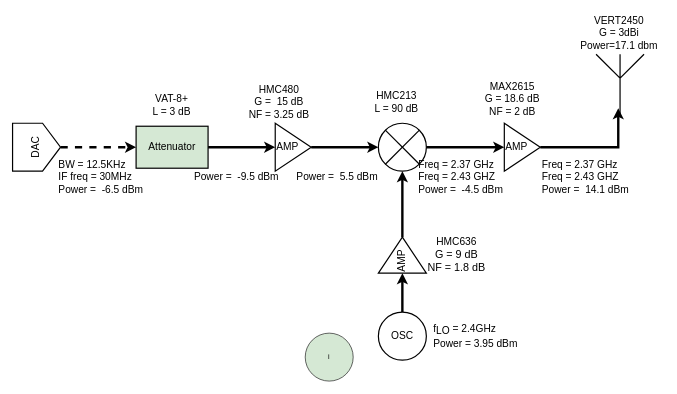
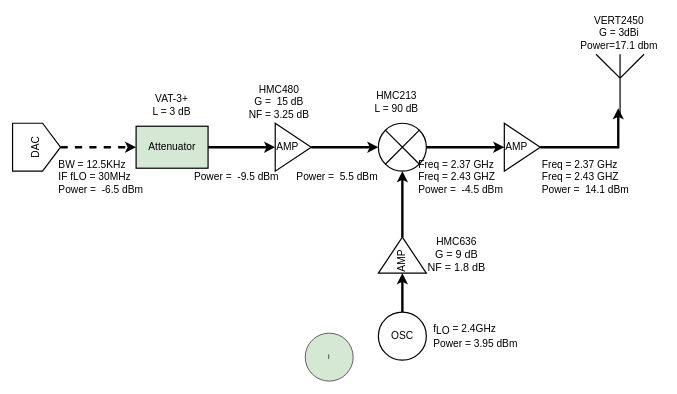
node "MAX2615G = 18.6 dBNF = 2 dB": removed
node "VAT-8+L = 3 dB": label "VAT-8+L = 3 dB" -> "VAT-3+L = 3 dB"
node "BW = 12.5KHz IF freq = 30MHz Power = -6.5 dBm": label "BW = 12.5KHz IF freq = 30MHz Power = -6.5 dBm" -> "BW = 12.5KHz IF fLO = 30MHz Power = -6.5 dBm"
